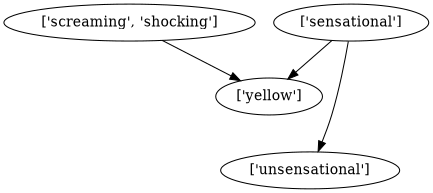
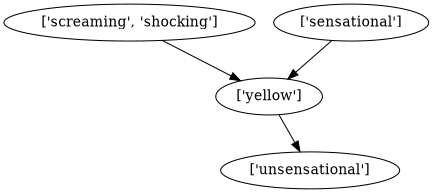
edge "['sensational']" -> "['unsensational']": now "['yellow']" -> "['unsensational']"
